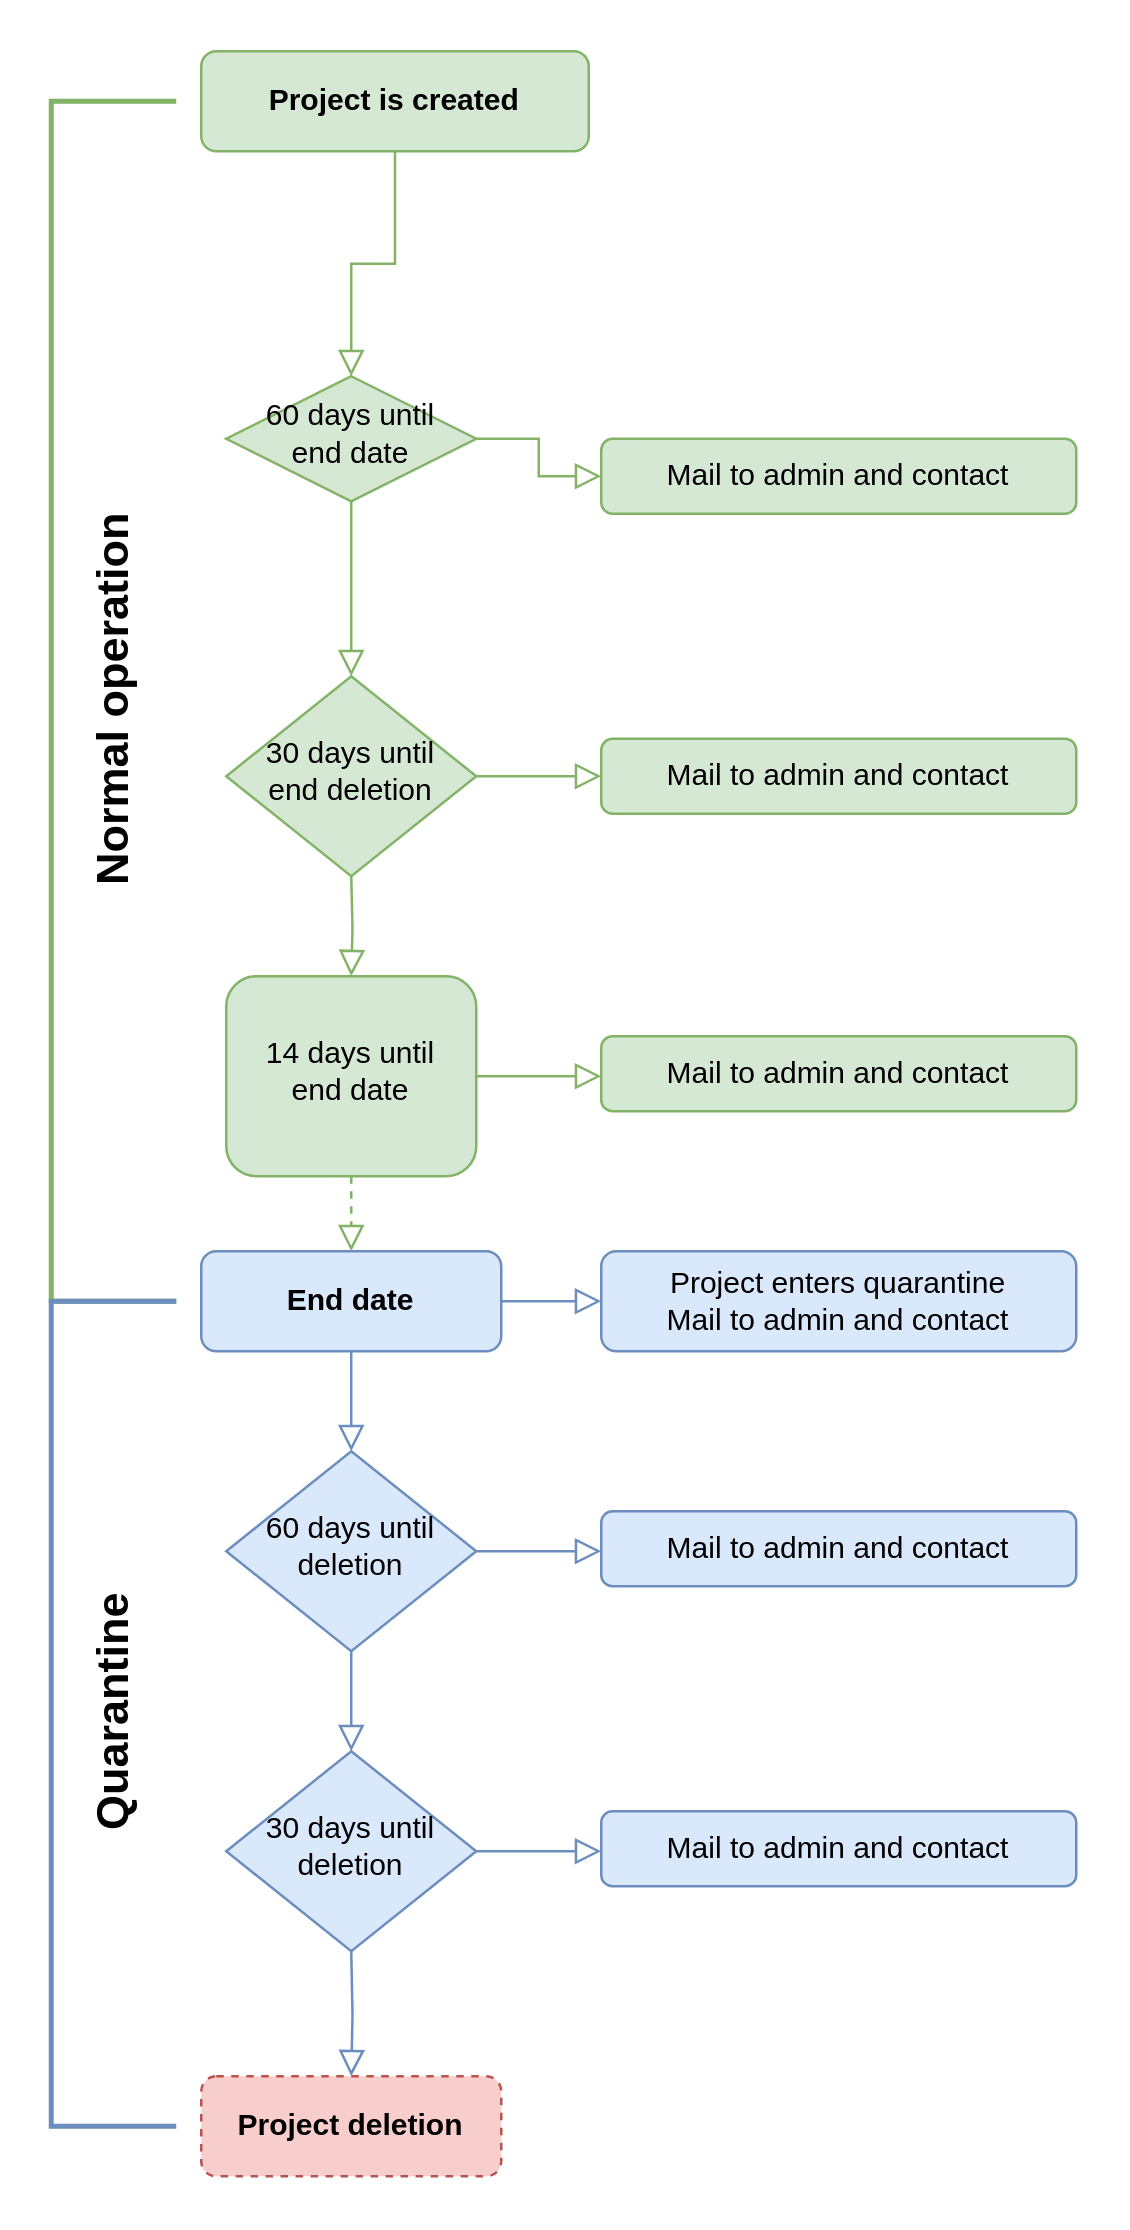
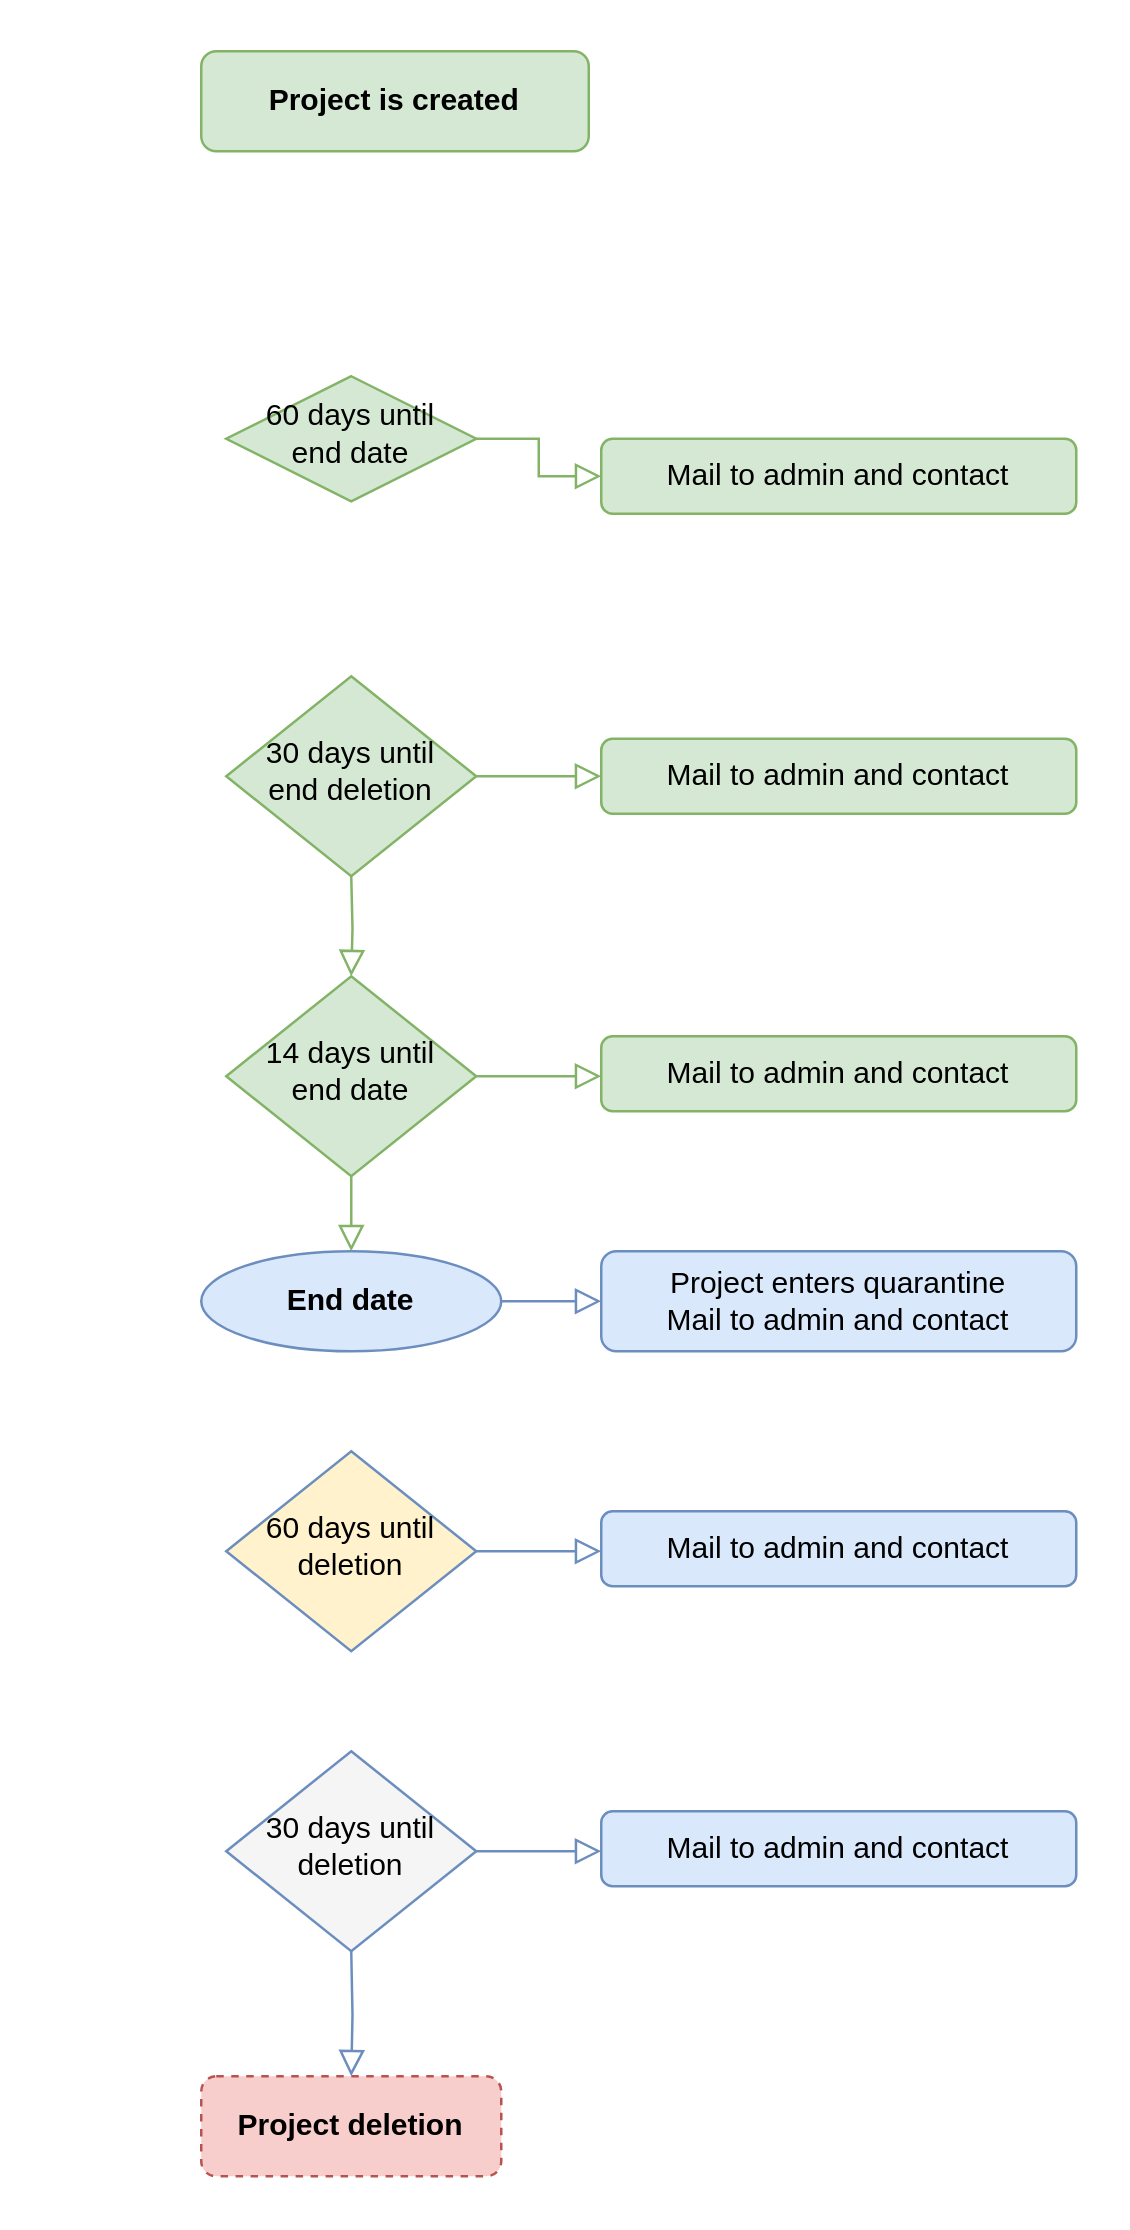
edge "Project is created" -> "60 days until end date": removed
edge "60 days until end date" -> "30 days until end deletion": removed
node "Normal operation": removed
node "14 days until end date": shape rounded rectangle -> diamond
edge "14 days until end date" -> "End date": style dashed -> solid
node "End date": shape rounded rectangle -> ellipse
edge "End date" -> "60 days until deletion": removed
node "60 days until deletion": fillcolor #dae8fc -> #fff2cc
edge "60 days until deletion" -> "30 days until deletion": removed
node "Quarantine": removed
node "30 days until deletion": fillcolor #dae8fc -> #f5f5f5
